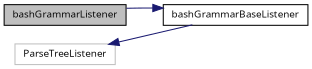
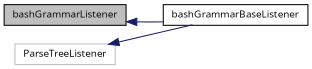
edge "bashGrammarListener" -> "bashGrammarBaseListener": reversed
